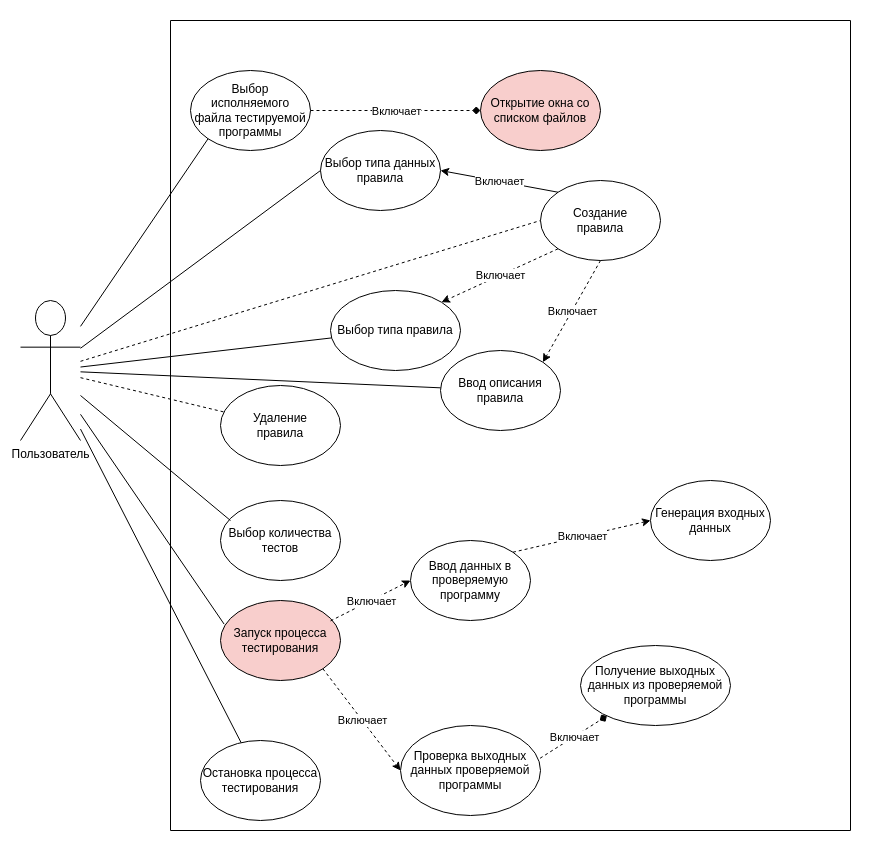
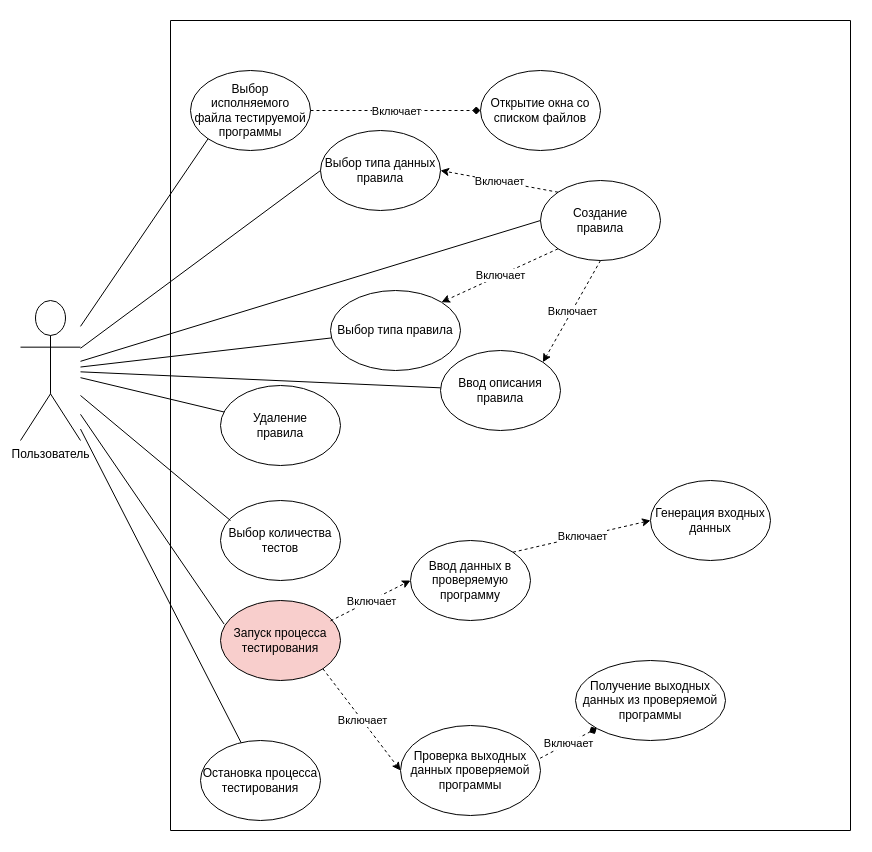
node "Открытие окна со списком файлов": fillcolor #f8cecc -> #ffffff
edge "Создание правила" -> "Выбор типа данных правила": style solid -> dashed
edge "Создание правила" -- "Пользователь": style dashed -> solid
edge "Пользователь" -- "Удаление правила": style dashed -> solid
node "Получение выходных данных из проверяемой программы": moved (656, 686) -> (651, 701)
